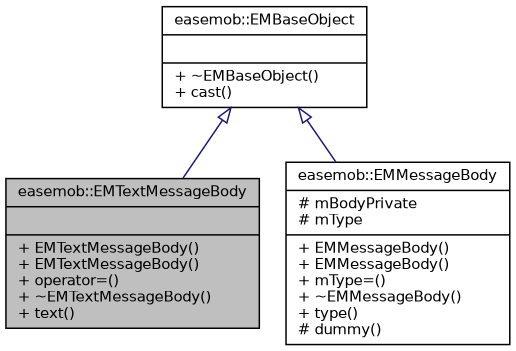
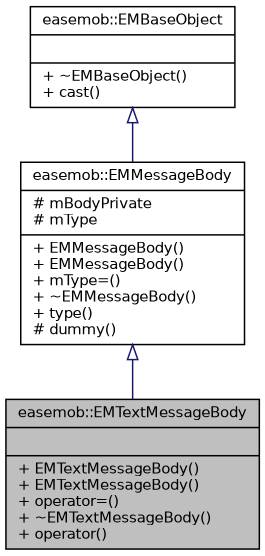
edge "easemob::EMTextMessageBody" -> "easemob::EMBaseObject": now "easemob::EMTextMessageBody" -> "easemob::EMMessageBody"
node "easemob::EMTextMessageBody": text "+ text()" -> "+ operator()"
